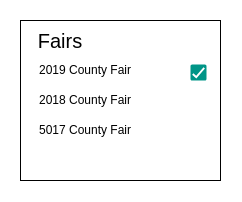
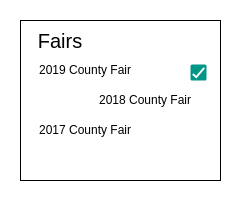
node "2018 County Fair": moved (86, 101) -> (146, 101)
node "5017 County Fair": label "5017 County Fair" -> "2017 County Fair"
